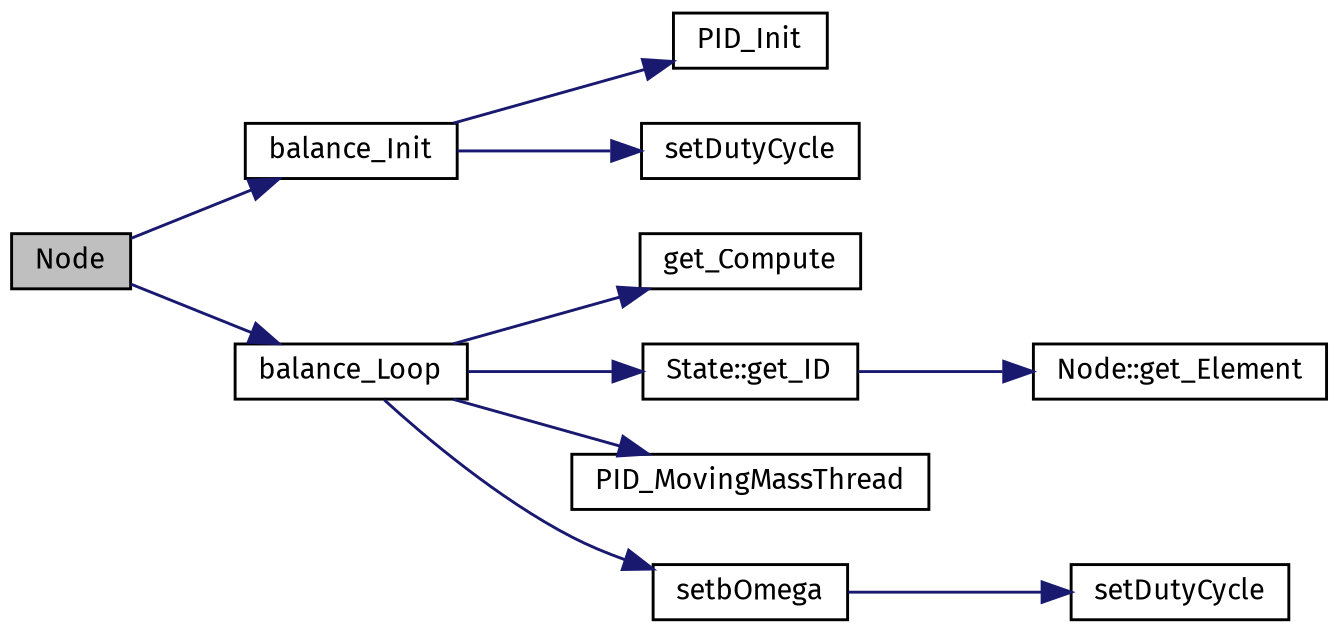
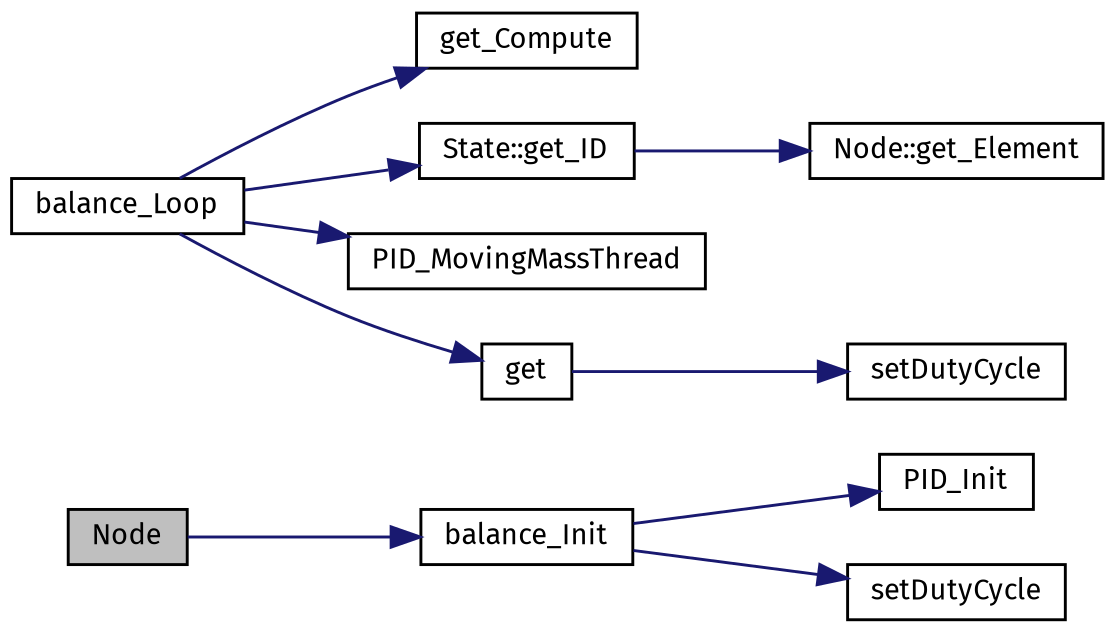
edge "Node" -> "balance_Loop": removed
node "setbOmega": label "setbOmega" -> "get"
